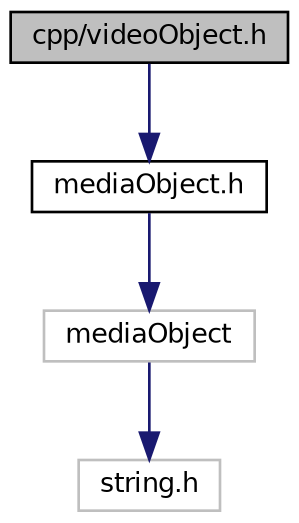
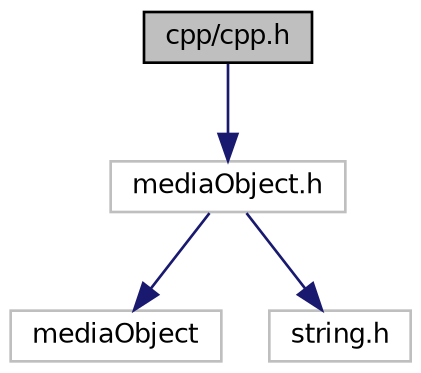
node "cpp/videoObject.h": label "cpp/videoObject.h" -> "cpp/cpp.h"
node "mediaObject.h": color black -> grey75
edge "mediaObject" -> "string.h": now "mediaObject.h" -> "string.h"
